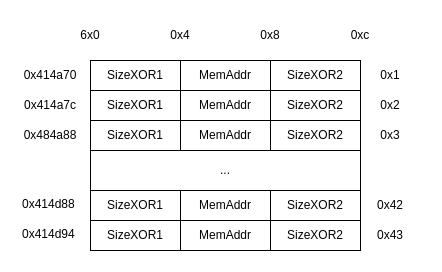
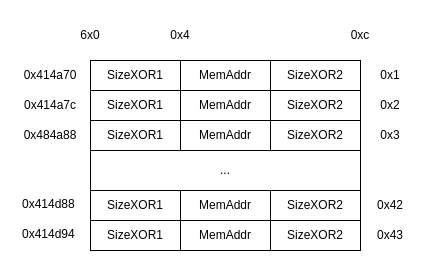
node "0x8": removed
